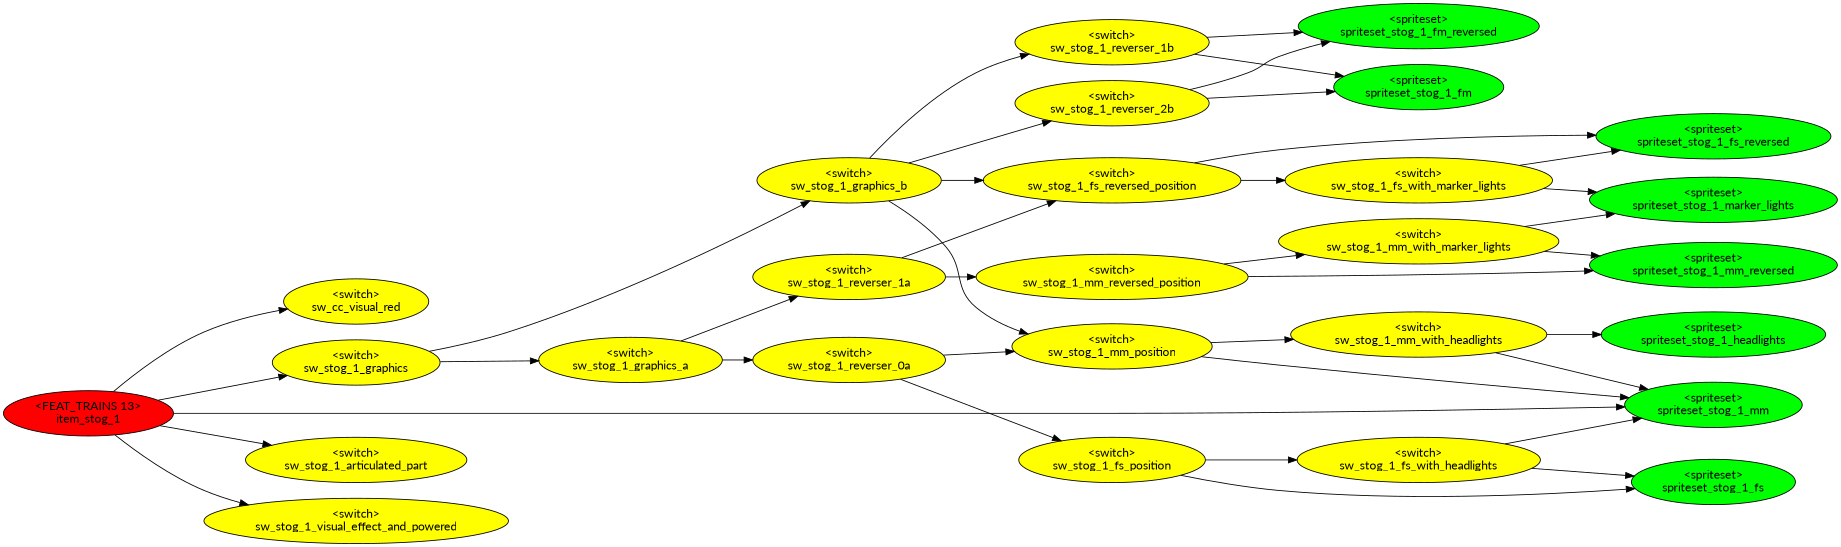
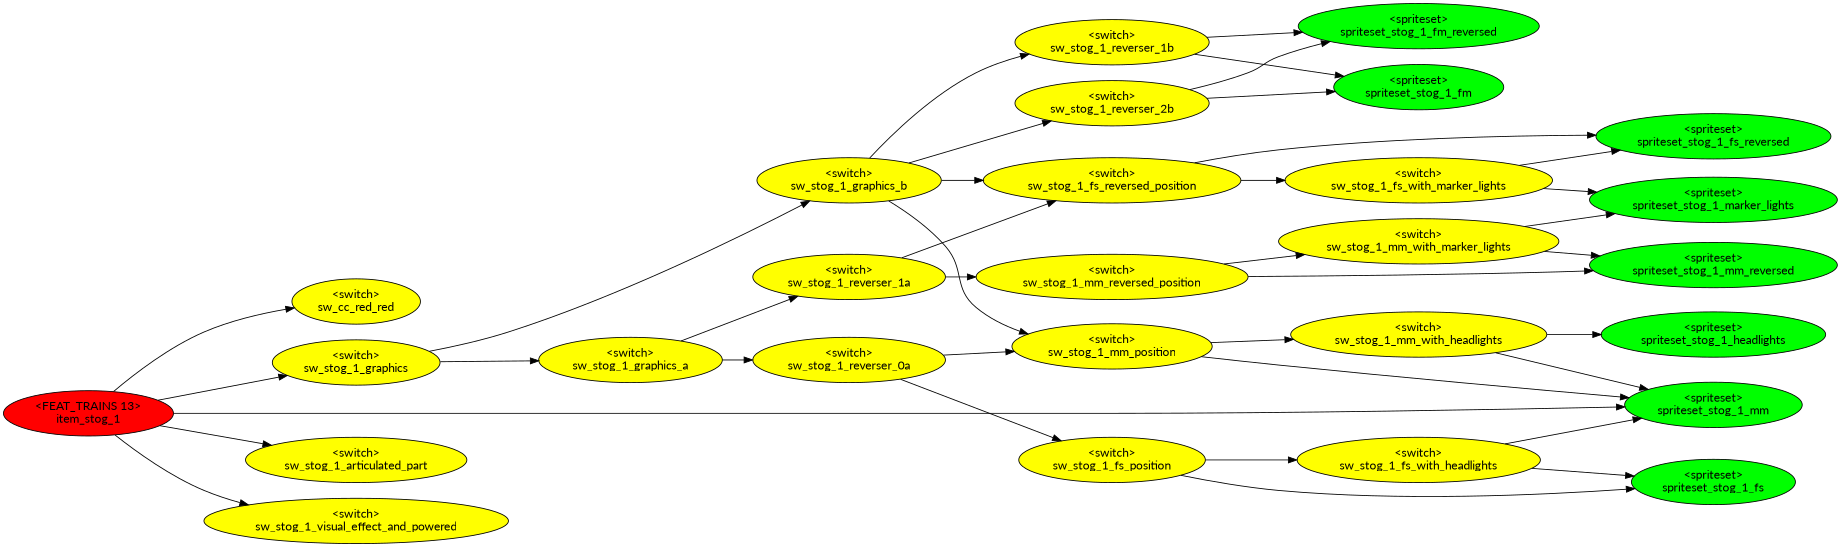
node "<switch> sw_cc_visual_red": label "<switch> sw_cc_visual_red" -> "<switch> sw_cc_red_red"
